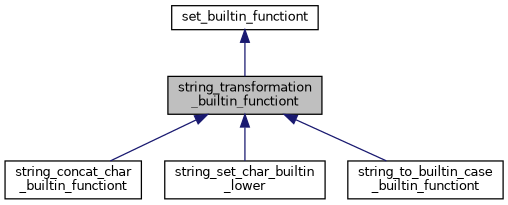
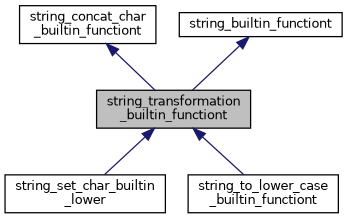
node "set_builtin_functiont": label "set_builtin_functiont" -> "string_builtin_functiont"
edge "string_concat_char _builtin_functiont" -> "string_transformation _builtin_functiont": reversed
node "string_to_builtin_case _builtin_functiont": label "string_to_builtin_case _builtin_functiont" -> "string_to_lower_case _builtin_functiont"
